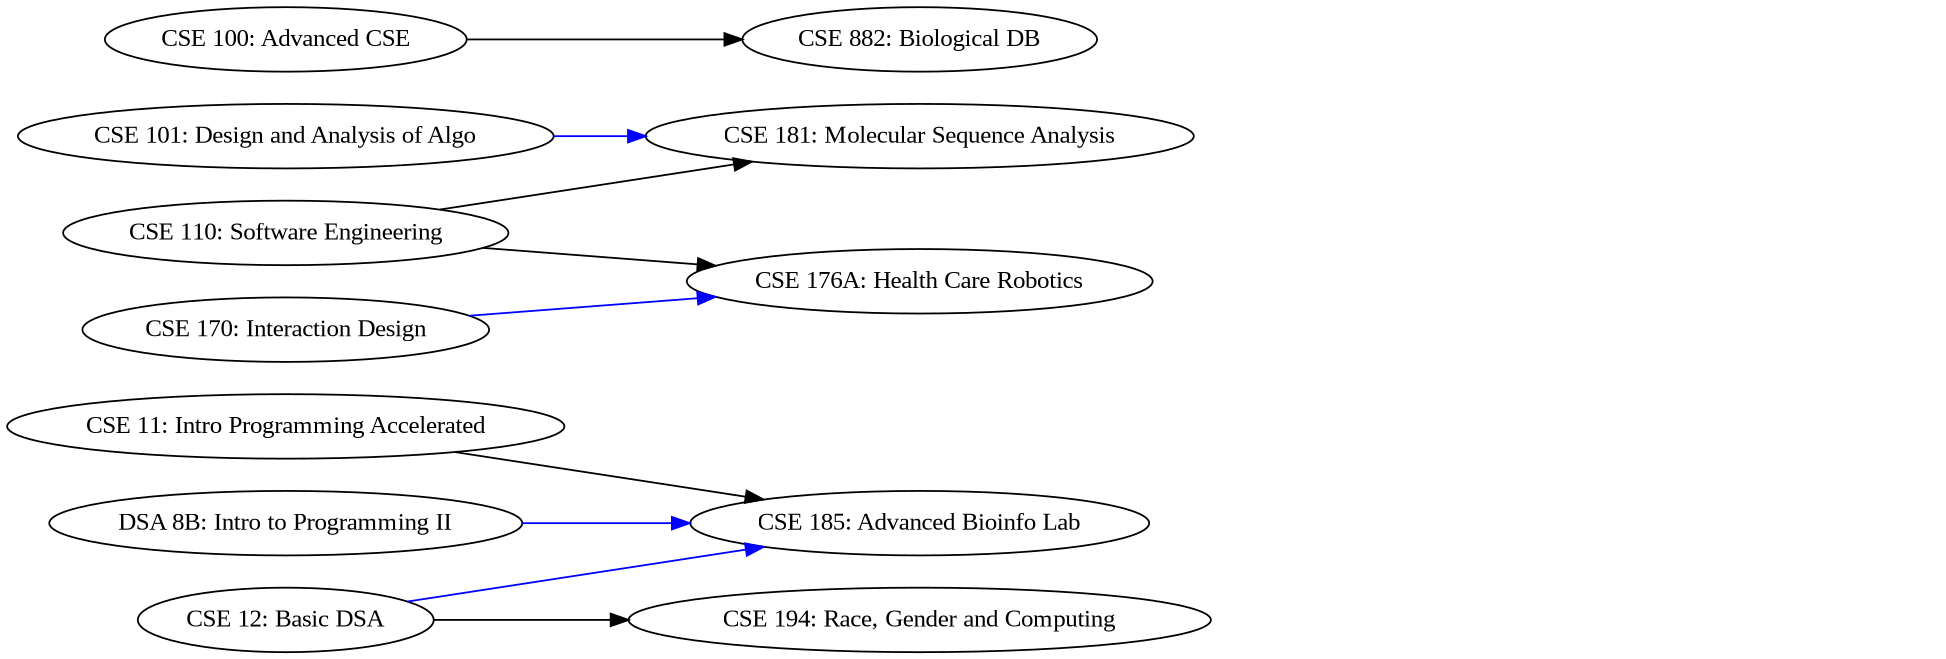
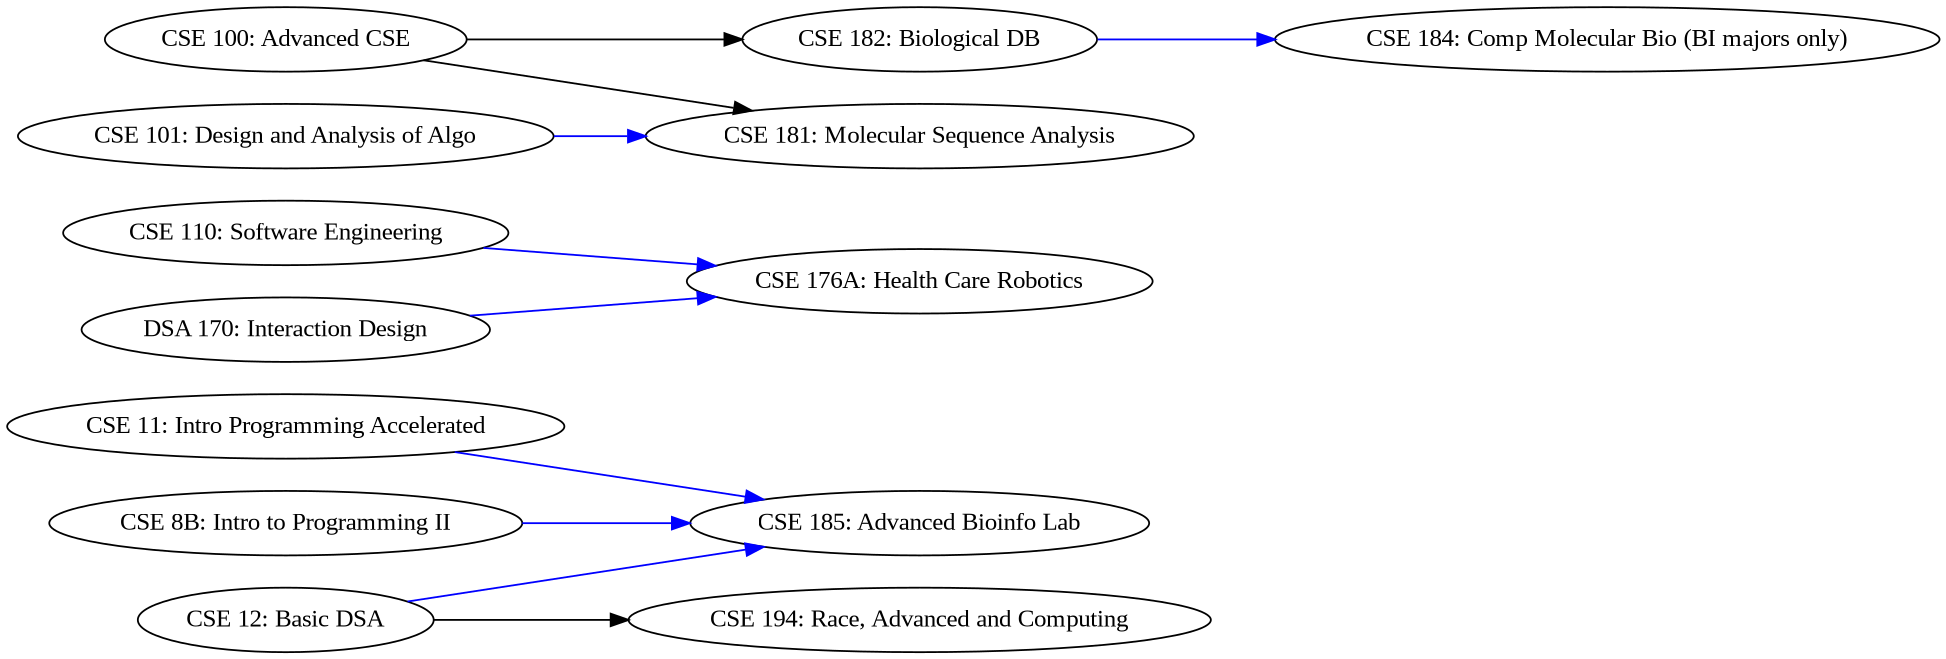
node "CSE 882: Biological DB": label "CSE 882: Biological DB" -> "CSE 182: Biological DB"
node "CSE 184: Comp Molecular Bio (BI majors only)": added
edge "CSE 110: Software Engineering" -> "CSE 181: Molecular Sequence Analysis": now "CSE 100: Advanced CSE" -> "CSE 181: Molecular Sequence Analysis"
edge "CSE 110: Software Engineering" -> "CSE 176A: Health Care Robotics": color black -> blue
node "CSE 170: Interaction Design": label "CSE 170: Interaction Design" -> "DSA 170: Interaction Design"
edge "CSE 11: Intro Programming Accelerated" -> "CSE 185: Advanced Bioinfo Lab": color black -> blue
node "DSA 8B: Intro to Programming II": label "DSA 8B: Intro to Programming II" -> "CSE 8B: Intro to Programming II"
node "CSE 194: Race, Gender and Computing": label "CSE 194: Race, Gender and Computing" -> "CSE 194: Race, Advanced and Computing"
